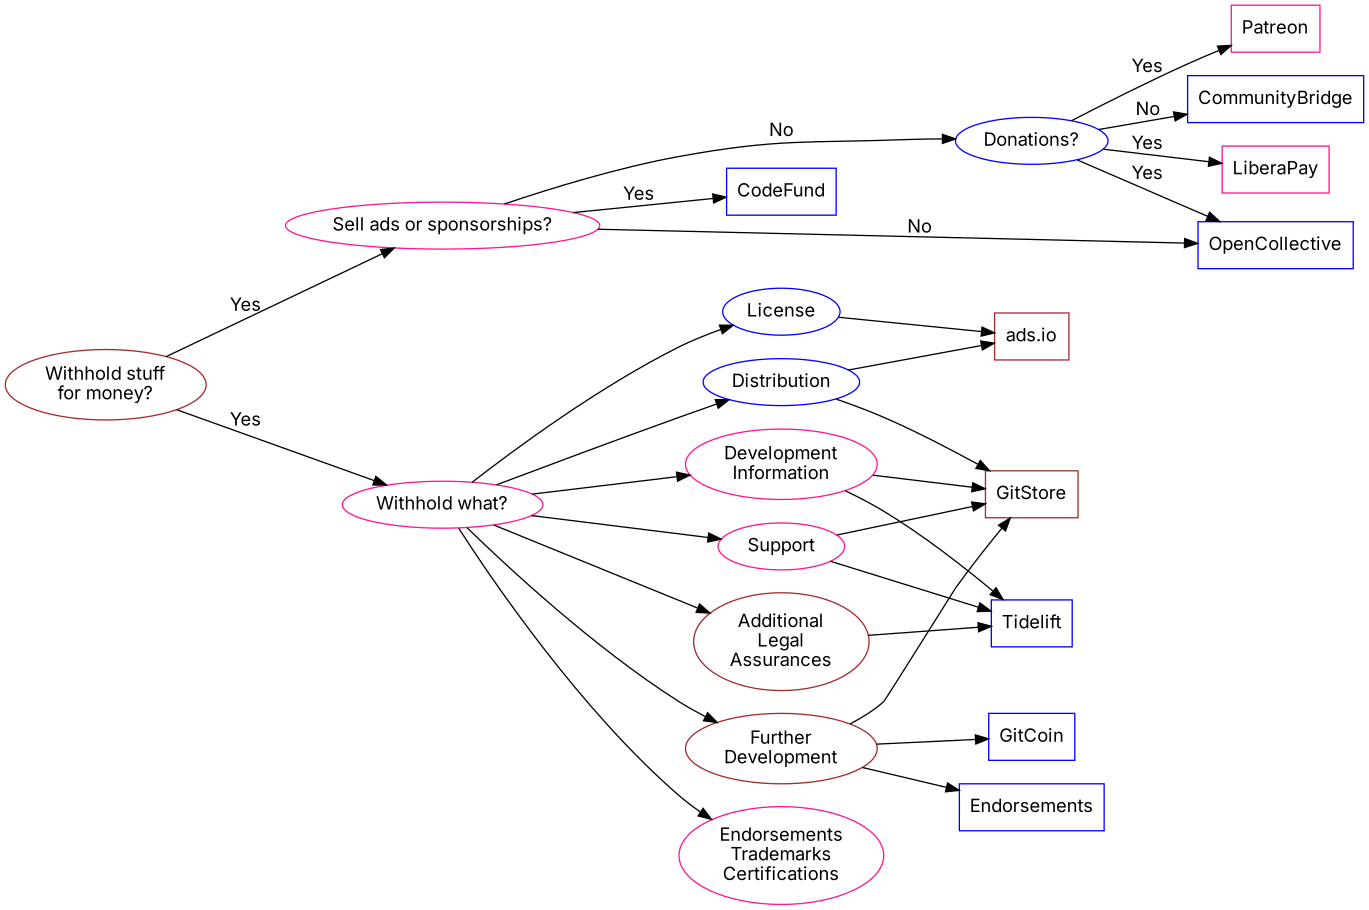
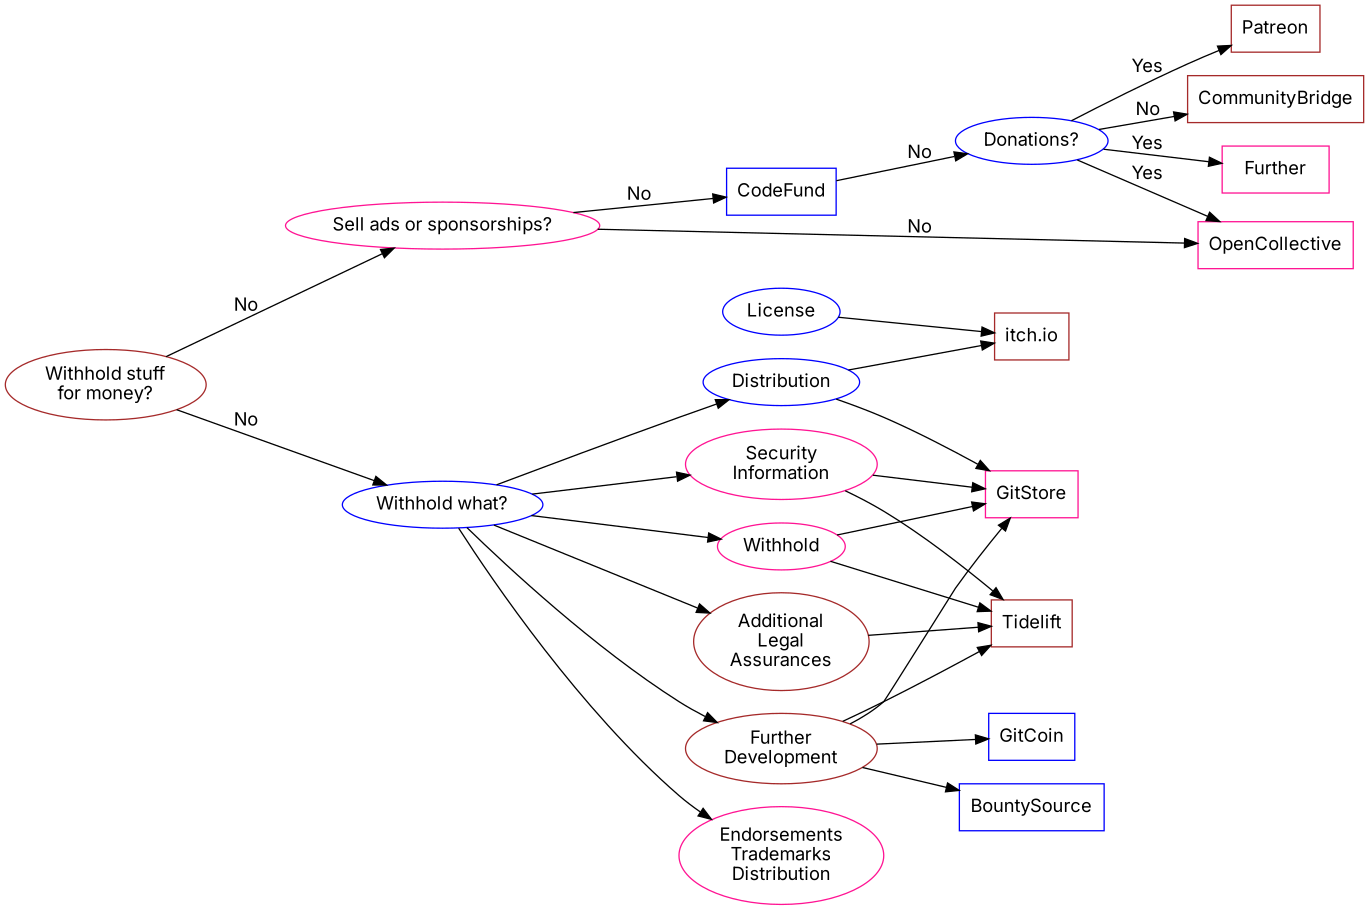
node "Patreon": color deeppink -> brown
node "CommunityBridge": color blue -> brown
edge "Sell ads or sponsorships?" -> "Donations?": now "CodeFund" -> "Donations?"
node "LiberaPay": label "LiberaPay" -> "Further"
edge "Sell ads or sponsorships?" -> "CodeFund": label "Yes" -> "No"
node "OpenCollective": color blue -> deeppink
edge "Withhold stuff for money?" -> "Sell ads or sponsorships?": label "Yes" -> "No"
node "ads.io": label "ads.io" -> "itch.io"
edge "Withhold what?" -> "License": removed
edge "Withhold stuff for money?" -> "Withhold what?": label "Yes" -> "No"
node "Development Information": label "Development Information" -> "Security Information"
node "GitStore": color brown -> deeppink
node "Withhold what?": color deeppink -> blue
node "Support": label "Support" -> "Withhold"
node "Tidelift": color blue -> brown
edge "Further Development" -> "Tidelift": added
node "Endorsements": label "Endorsements" -> "BountySource"
node "Endorsements Trademarks Certifications": label "Endorsements Trademarks Certifications" -> "Endorsements Trademarks Distribution"
